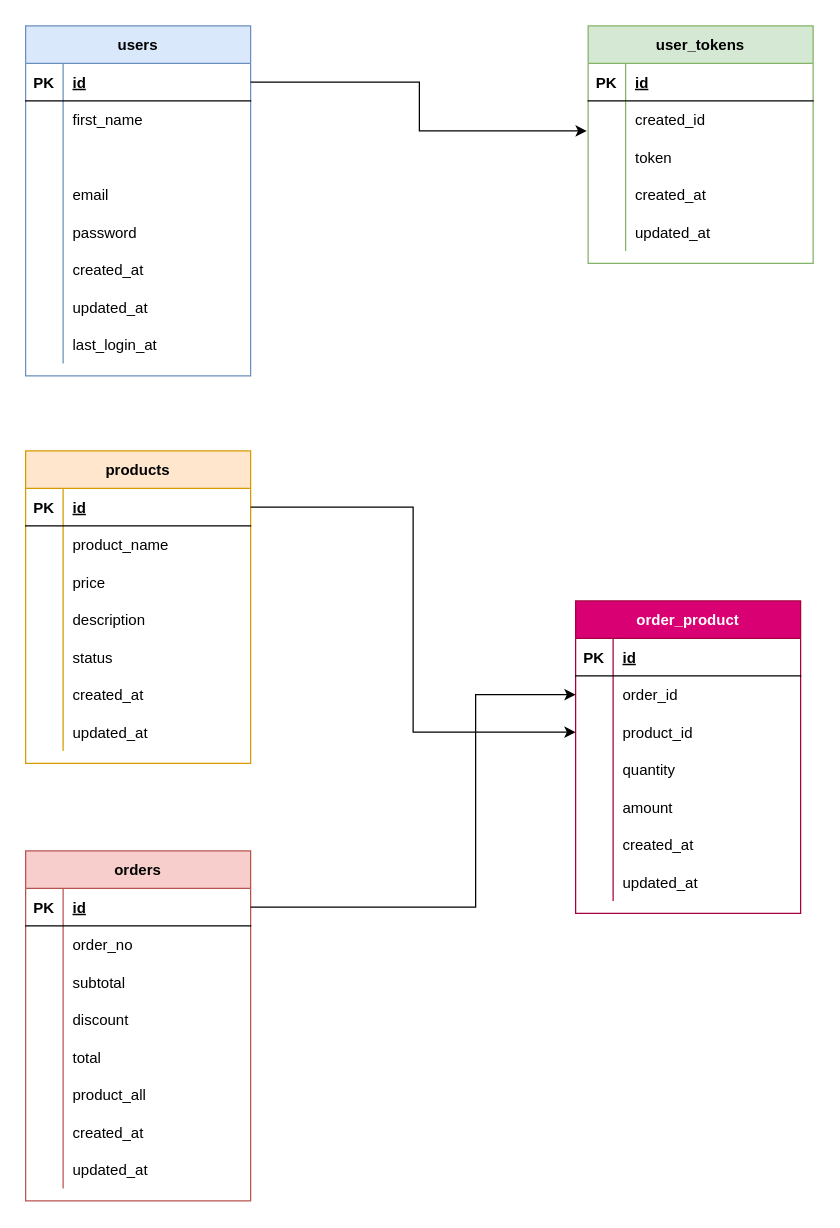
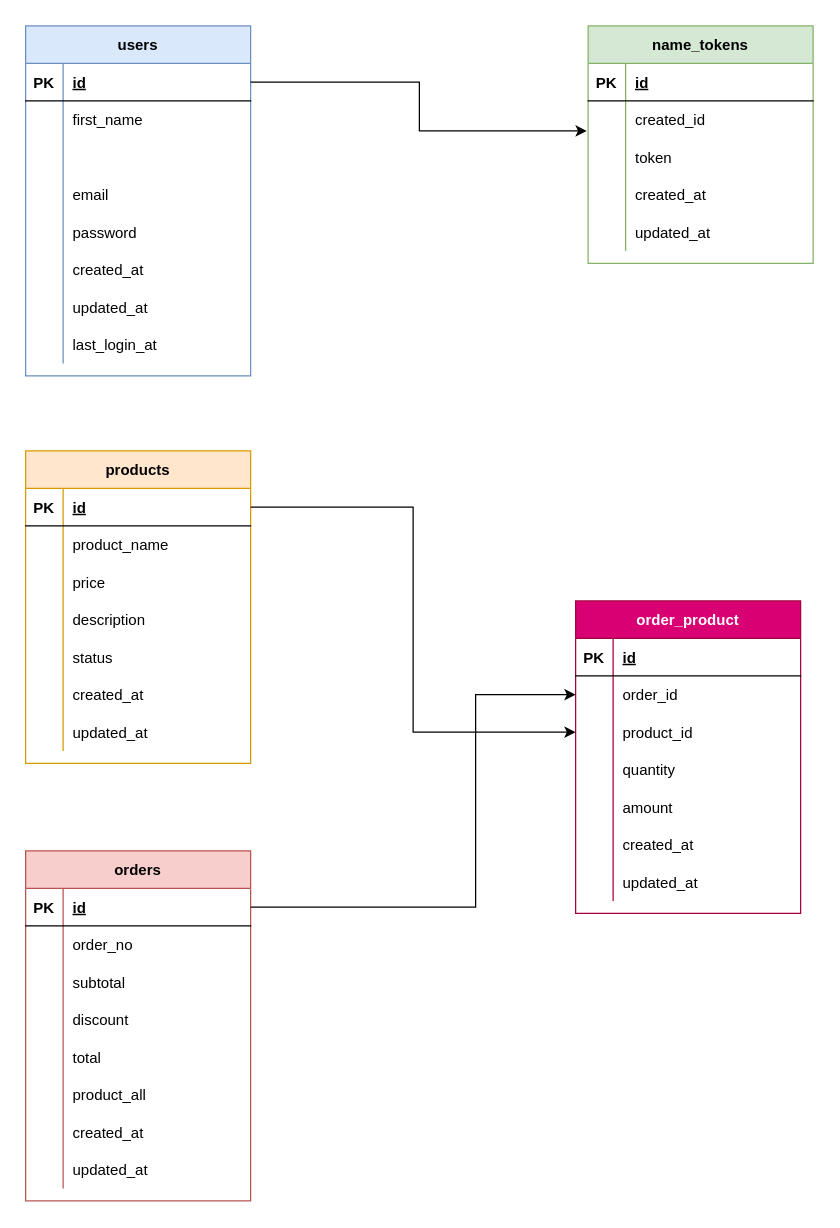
node "user_tokens": label "user_tokens" -> "name_tokens"
